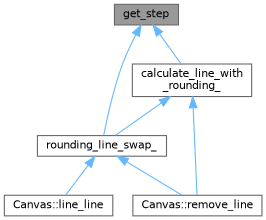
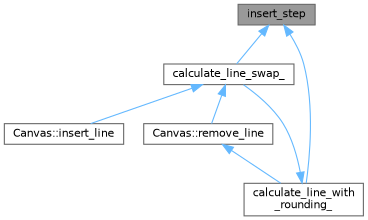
node "get_step": label "get_step" -> "insert_step"
node "rounding_line_swap_": label "rounding_line_swap_" -> "calculate_line_swap_"
edge "Canvas::remove_line" -> "calculate_line_with _rounding_": reversed
node "Canvas::line_line": label "Canvas::line_line" -> "Canvas::insert_line"
